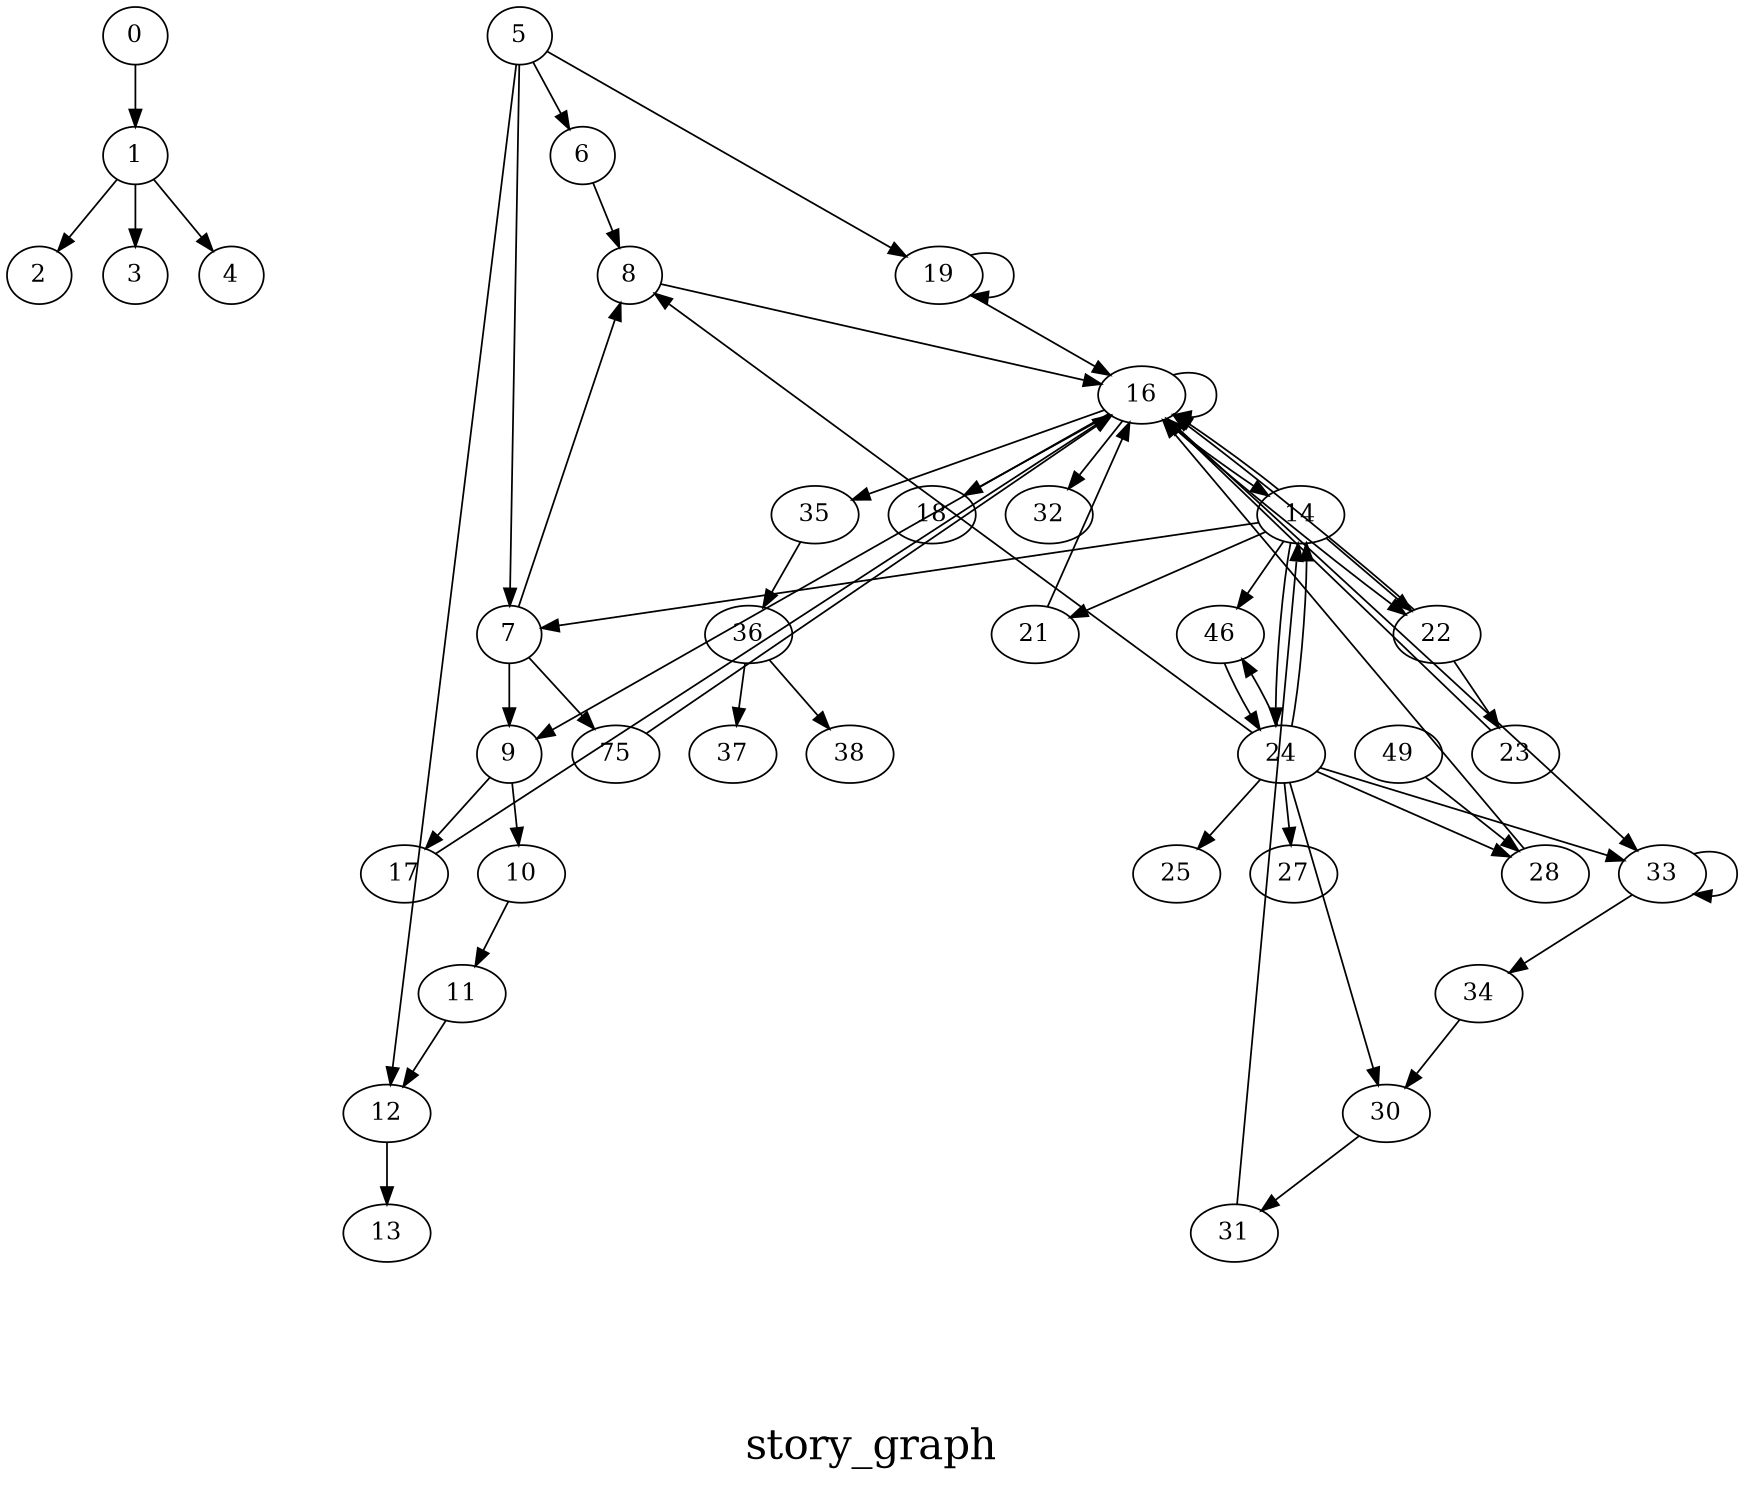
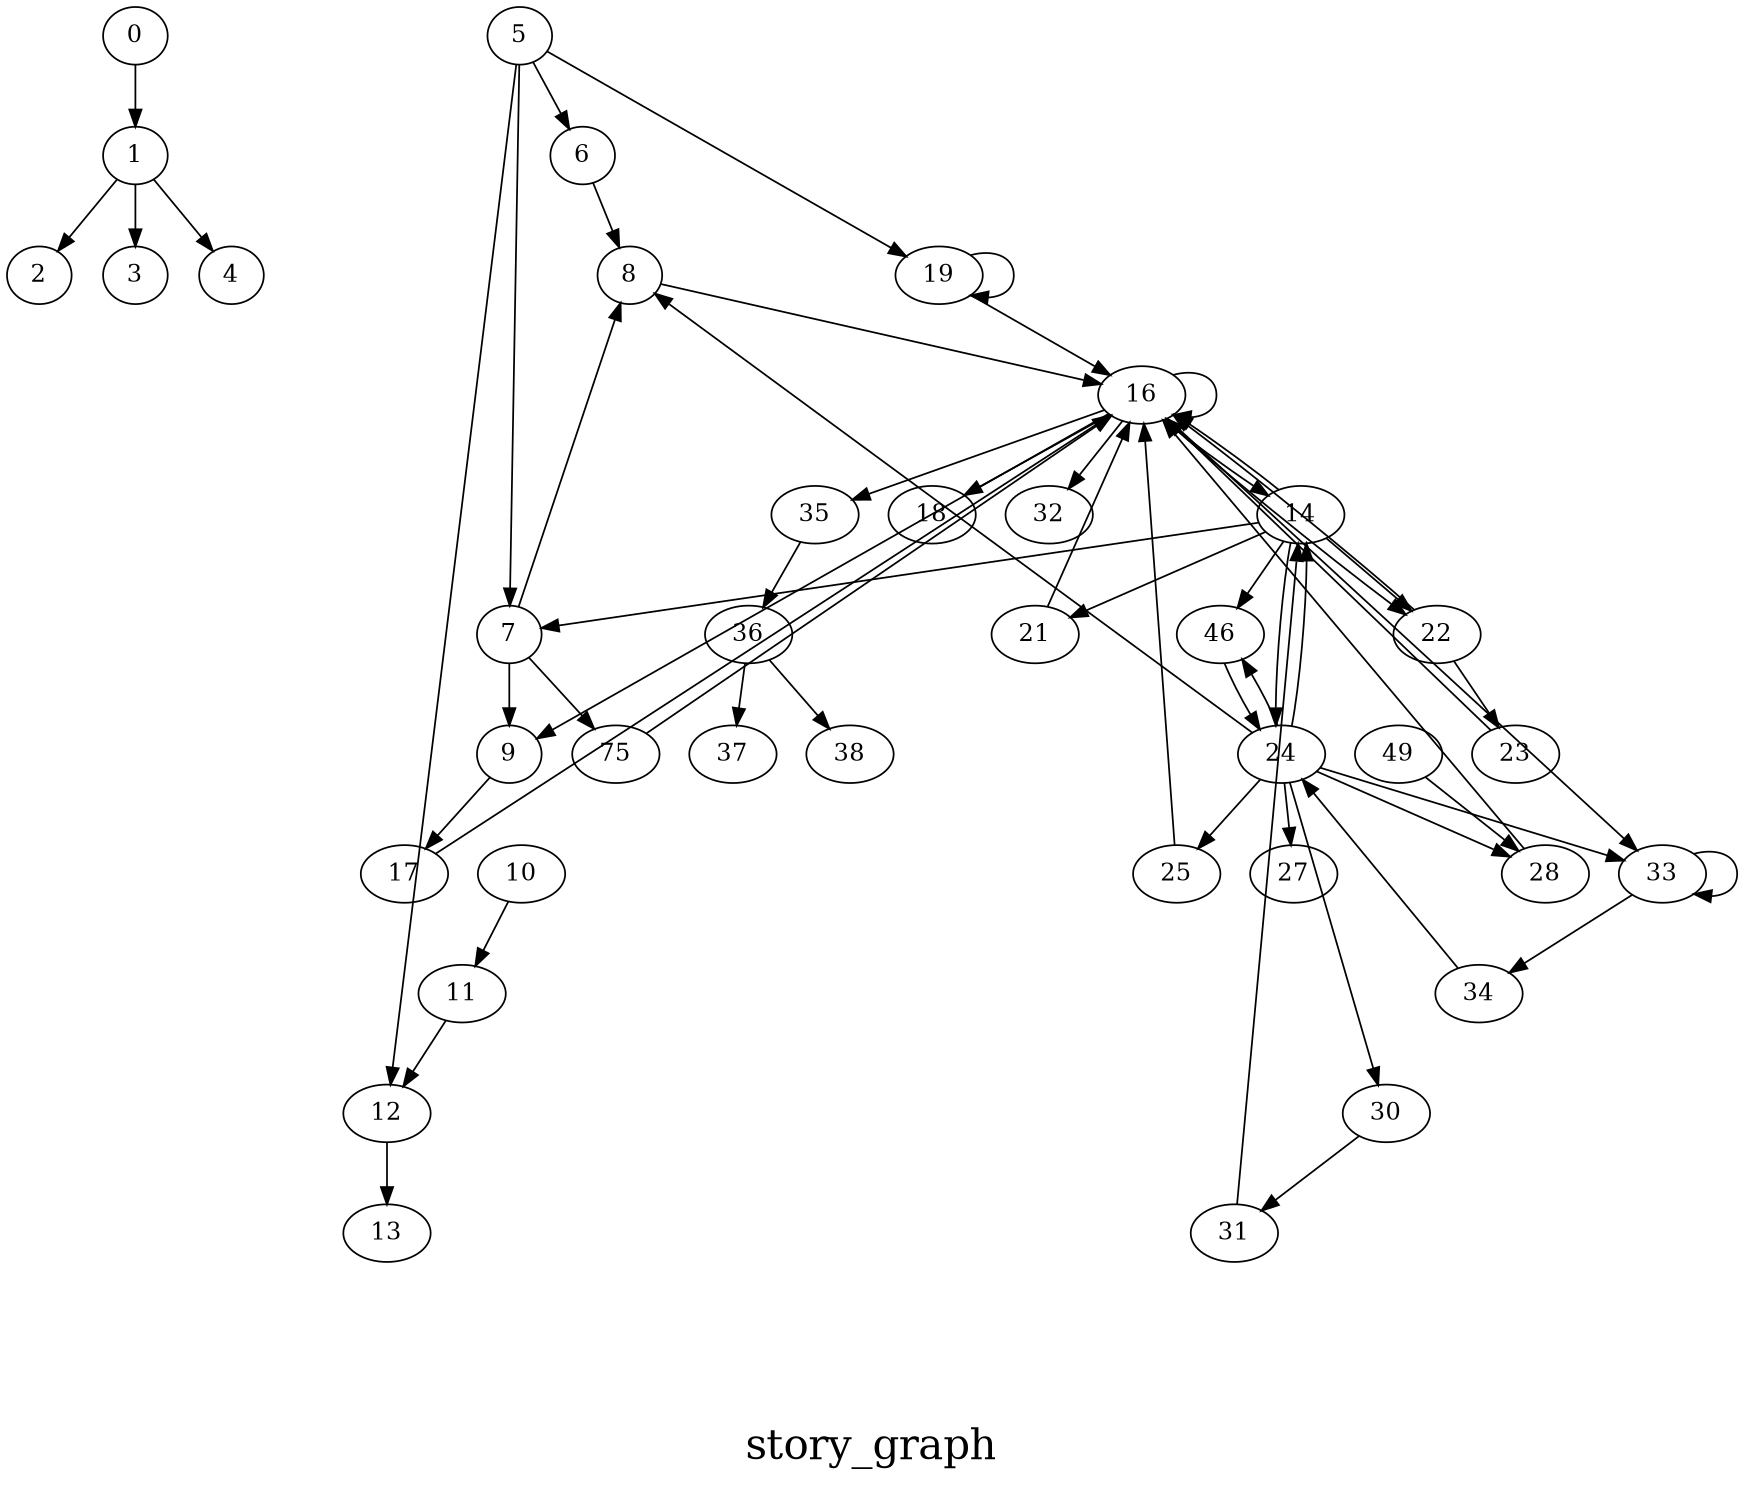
edge "25" -> "16": added
edge "9" -> "10": removed
edge "34" -> "30": now "34" -> "24"
